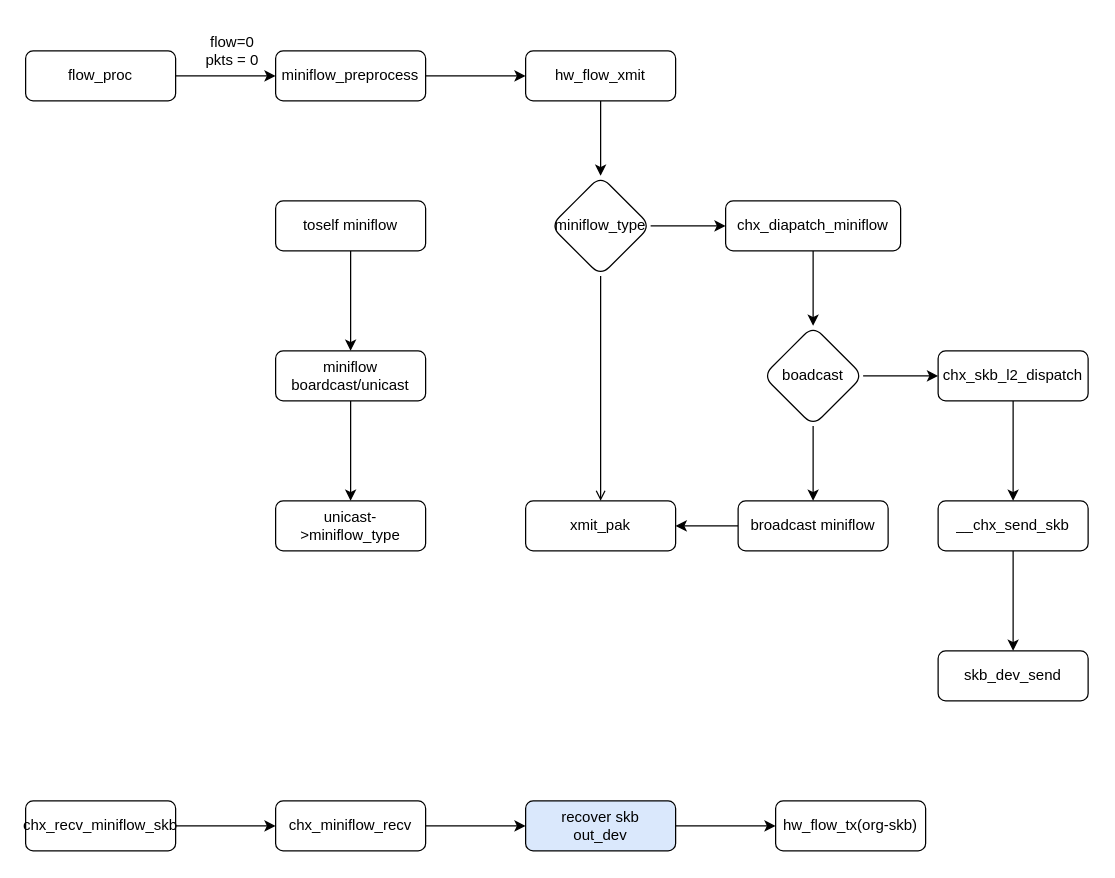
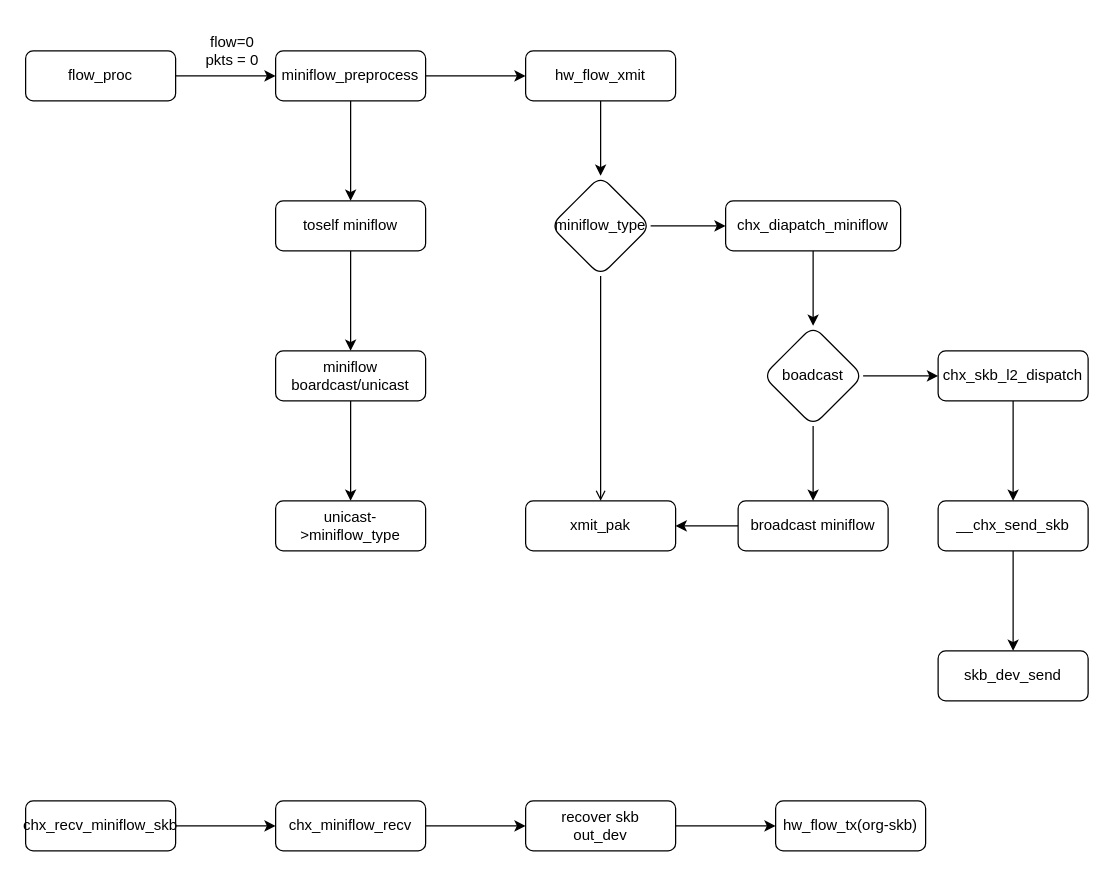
edge "miniflow_preprocess" -> "toself miniflow": added
node "recover skb out_dev": fillcolor #dae8fc -> #ffffff
